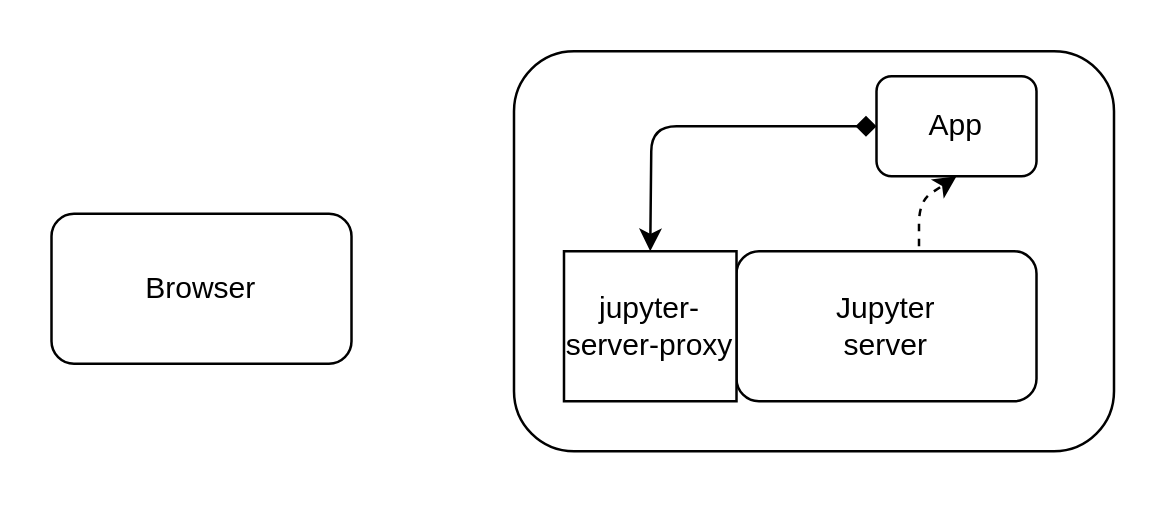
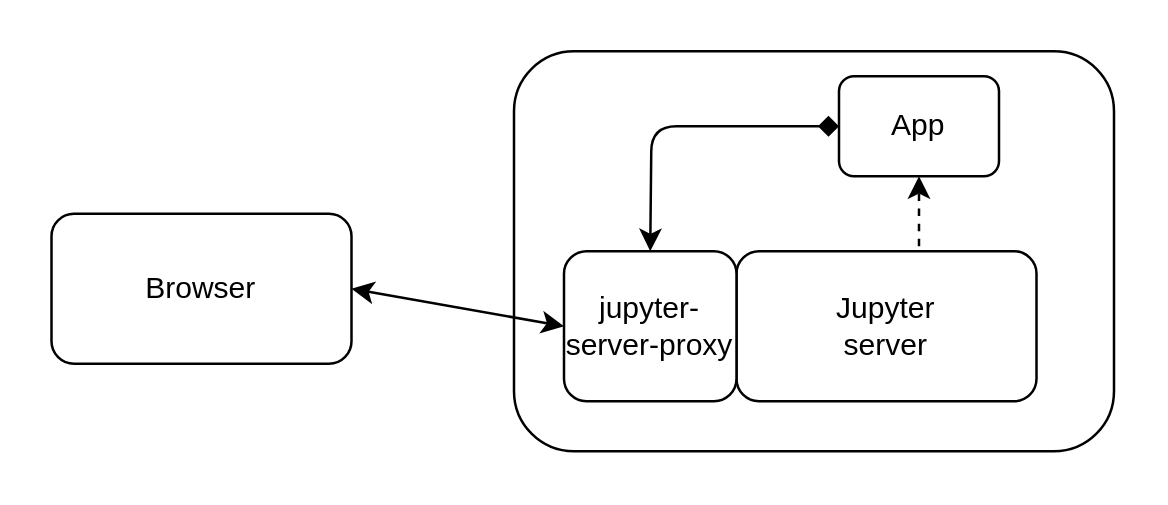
node "App": moved (956, 126) -> (919, 126)
edge "Browser" -- "jupyter-server-proxy": added
node "jupyter-server-proxy": shape rectangle -> rounded rectangle
